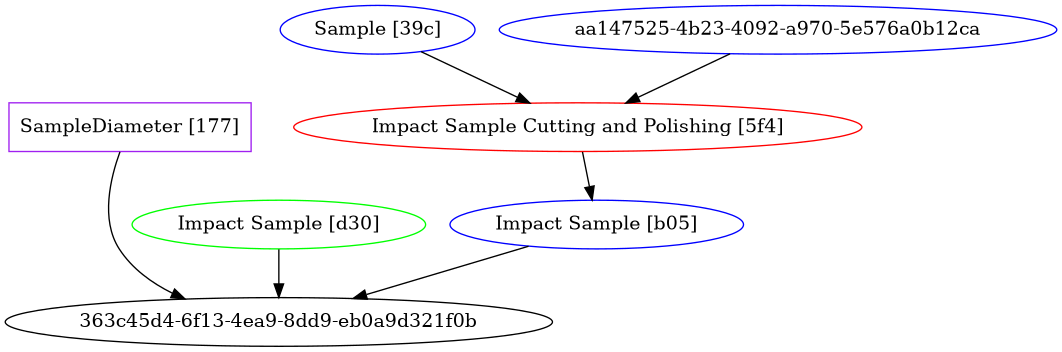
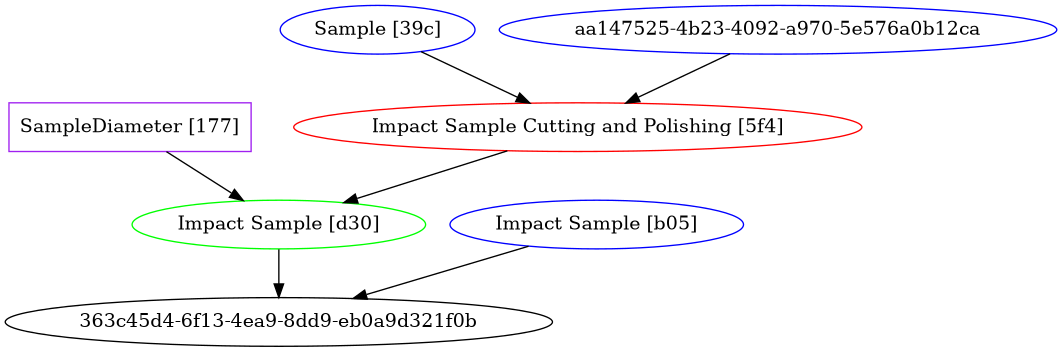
edge "Impact Sample Cutting and Polishing [5f4]" -> "Impact Sample [b05]": now "Impact Sample Cutting and Polishing [5f4]" -> "Impact Sample [d30]"
edge "SampleDiameter [177]" -> "363c45d4-6f13-4ea9-8dd9-eb0a9d321f0b": now "SampleDiameter [177]" -> "Impact Sample [d30]"
